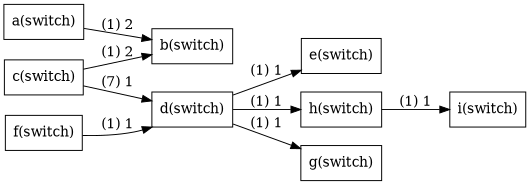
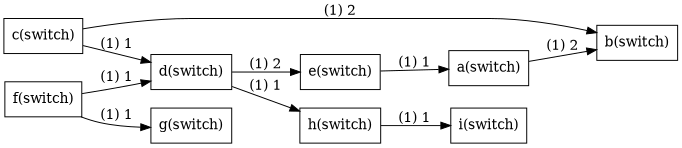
edge "e(switch)" -> "a(switch)": added, label "(1) 1"
edge "d(switch)" -> "e(switch)": label "(1) 1" -> "(1) 2"
edge "c(switch)" -> "d(switch)": label "(7) 1" -> "(1) 1"
edge "d(switch)" -> "g(switch)": now "f(switch)" -> "g(switch)"
